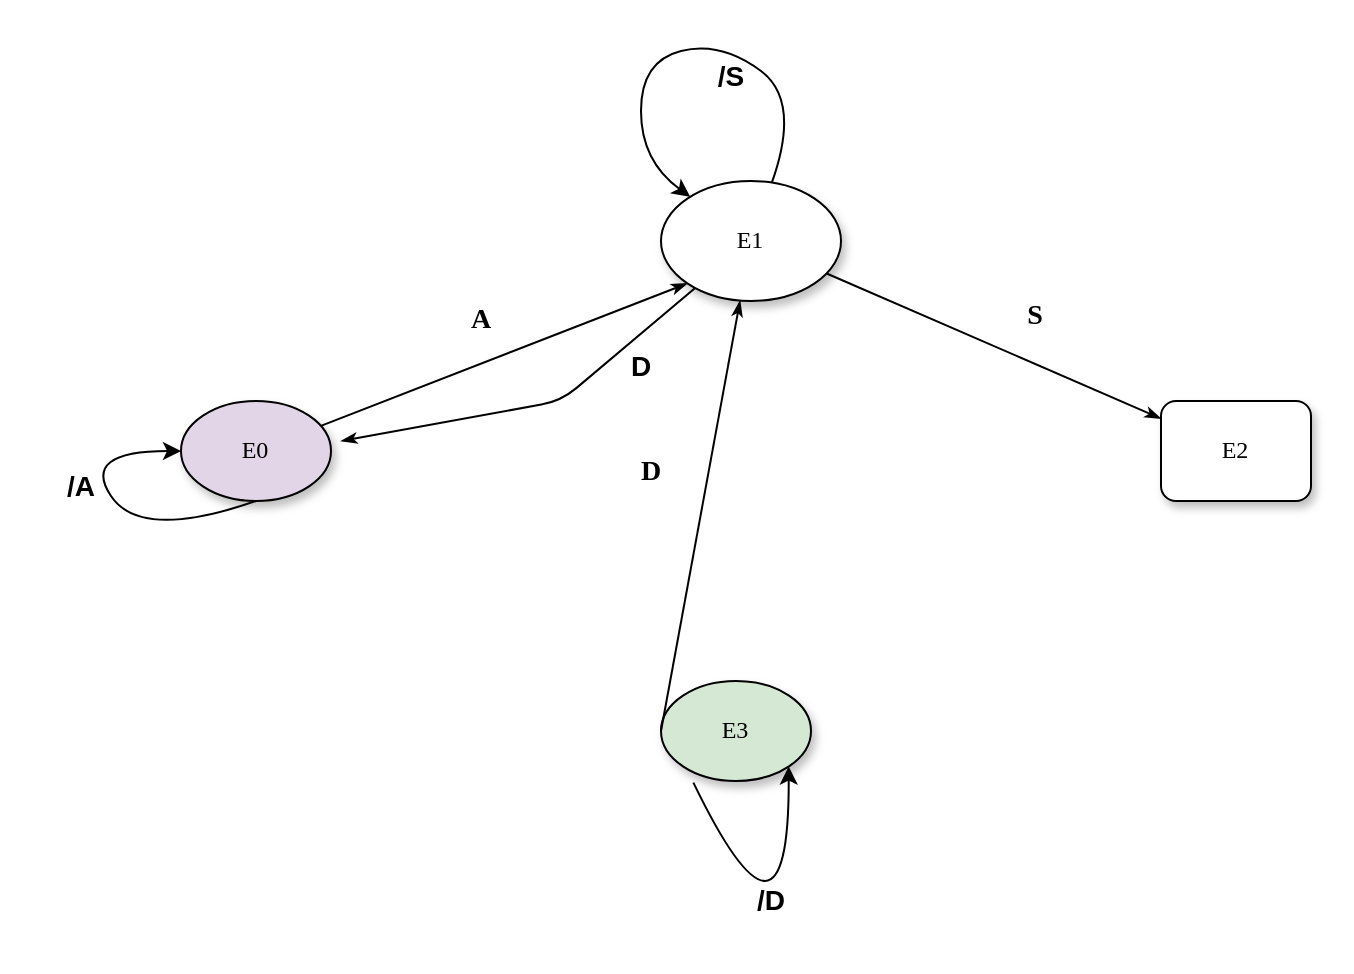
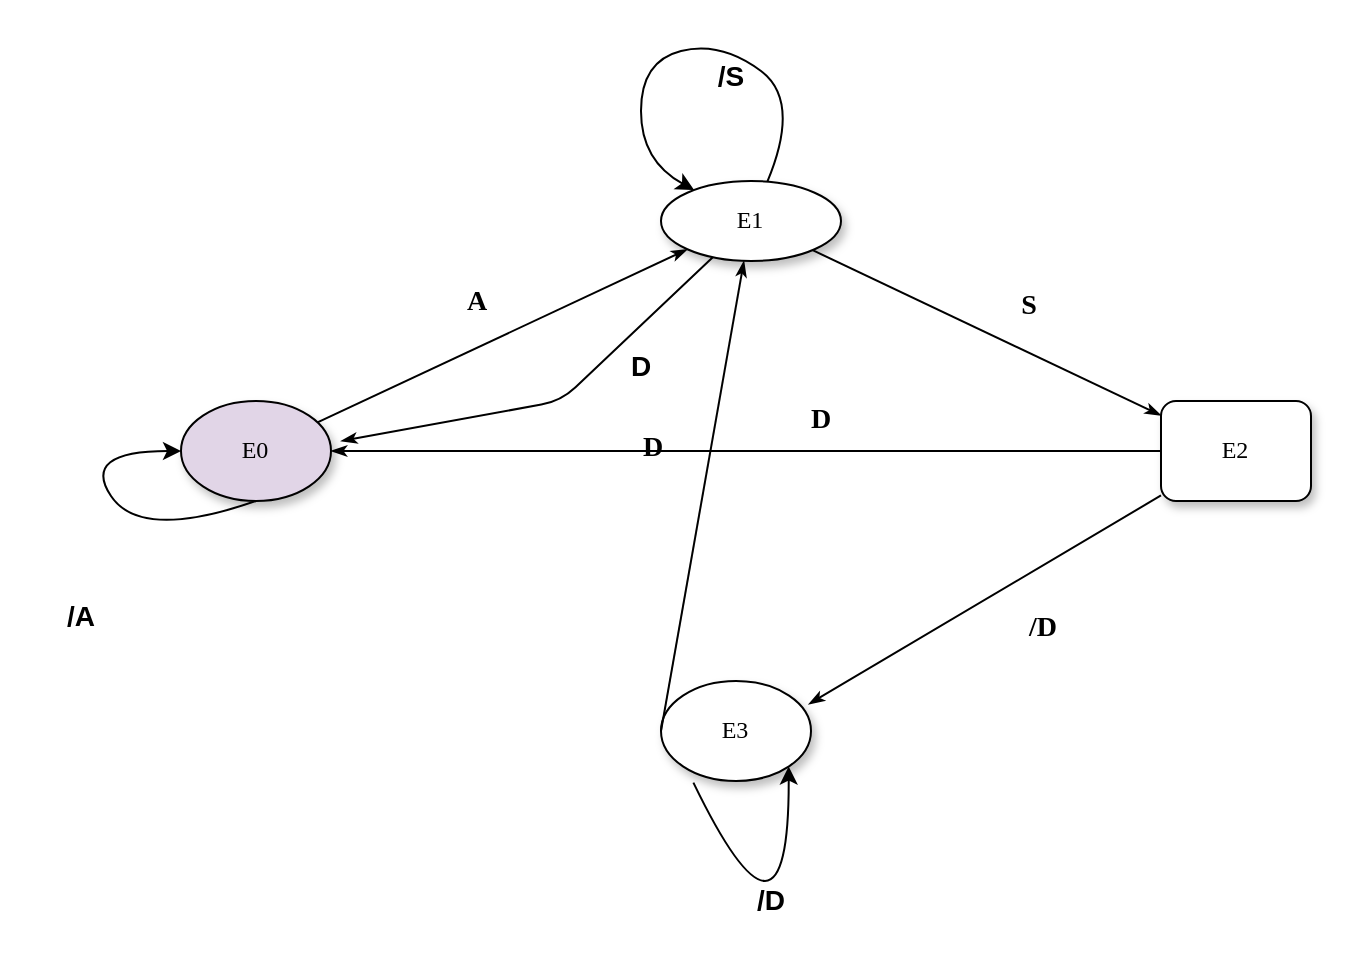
node "E1": size 180x120 -> 180x80
edge "E2" -> "E0": added, label "D"
node "/A": moved (81, 487) -> (81, 617)
edge "E2" -> "E3": added, label "/D"
node "E3": fillcolor #d5e8d4 -> #ffffff
